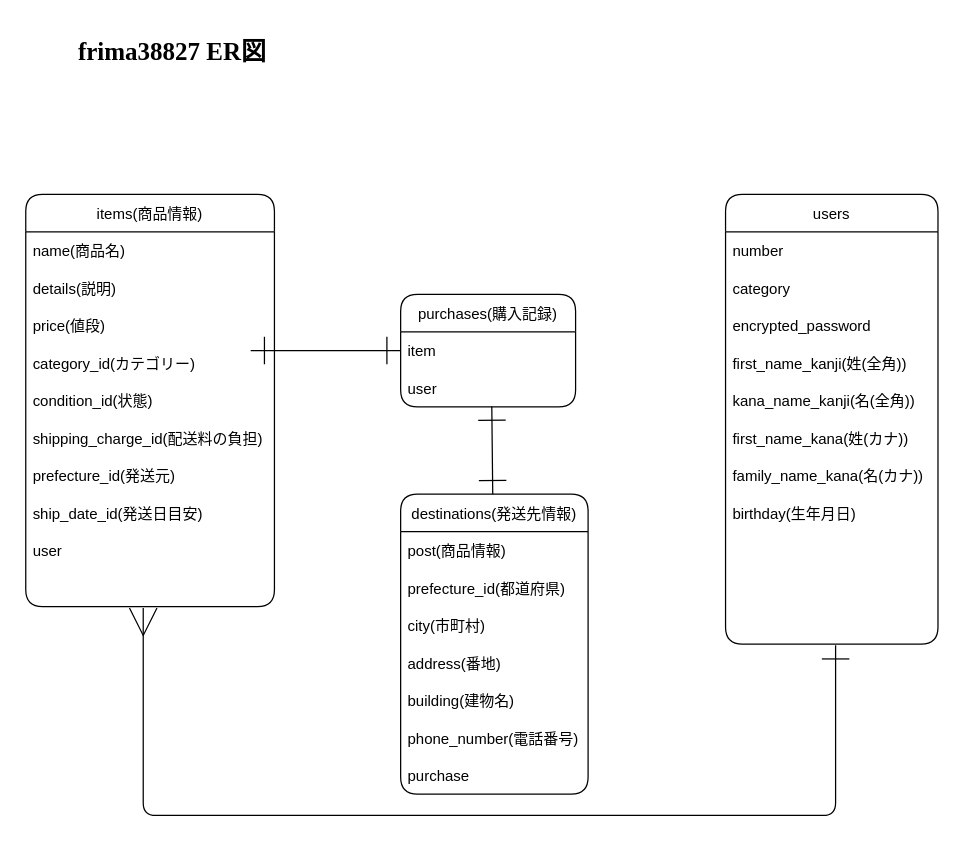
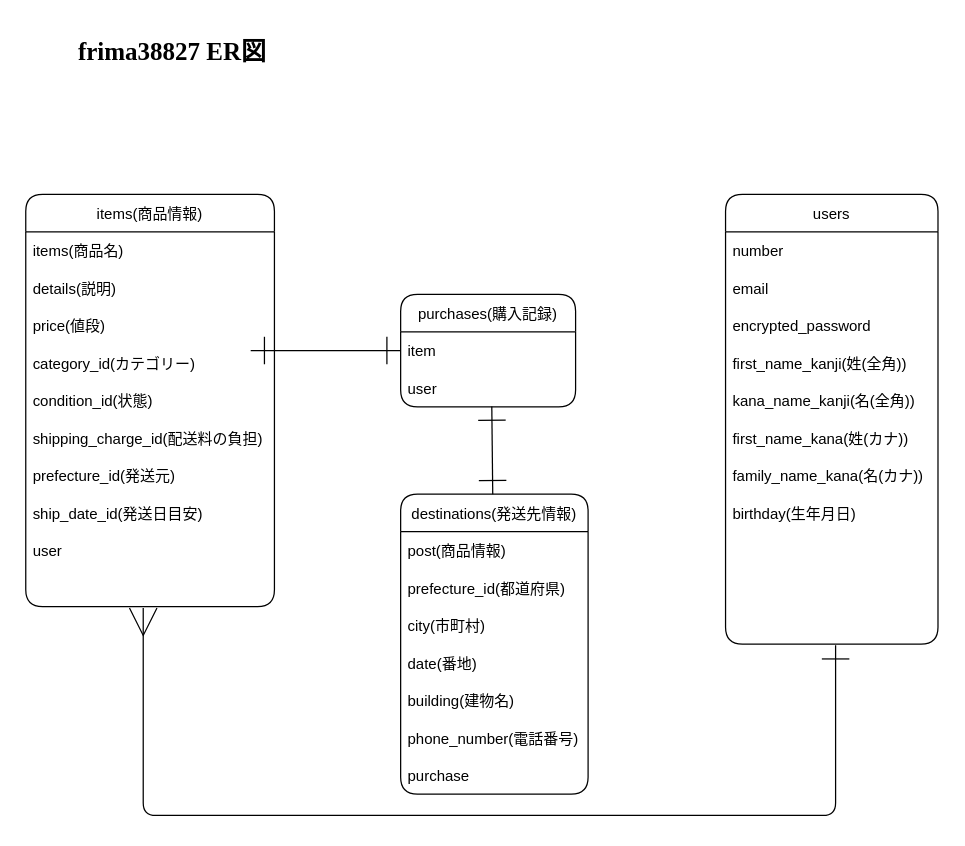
node "name(商品名)": label "name(商品名)" -> "items(商品名)"
node "category": label "category" -> "email"
node "address(番地)": label "address(番地)" -> "date(番地)"
